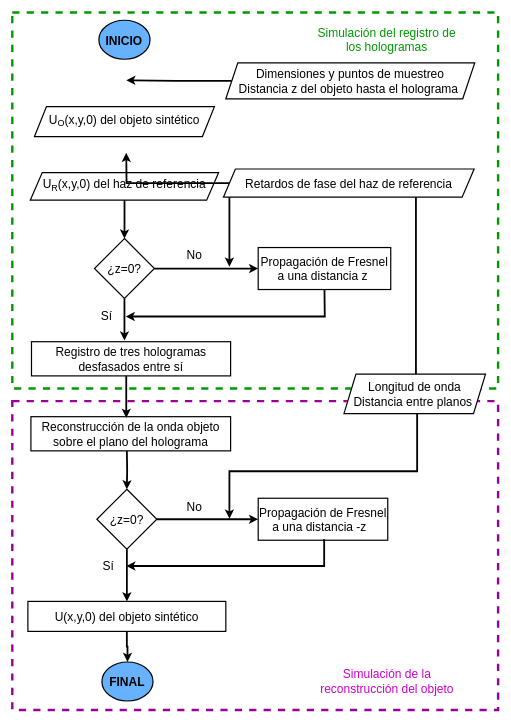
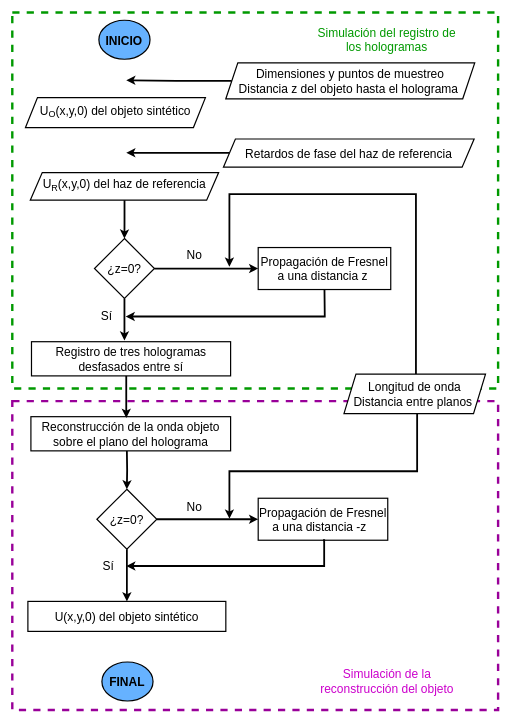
node "UO(x,y,0) del objeto sintético": moved (125, 122) -> (116, 113)
node "Retardos de fase del haz de referencia": moved (349, 183) -> (349, 153)
edge "U(x,y,0) del objeto sintético" -> "FINAL": removed
